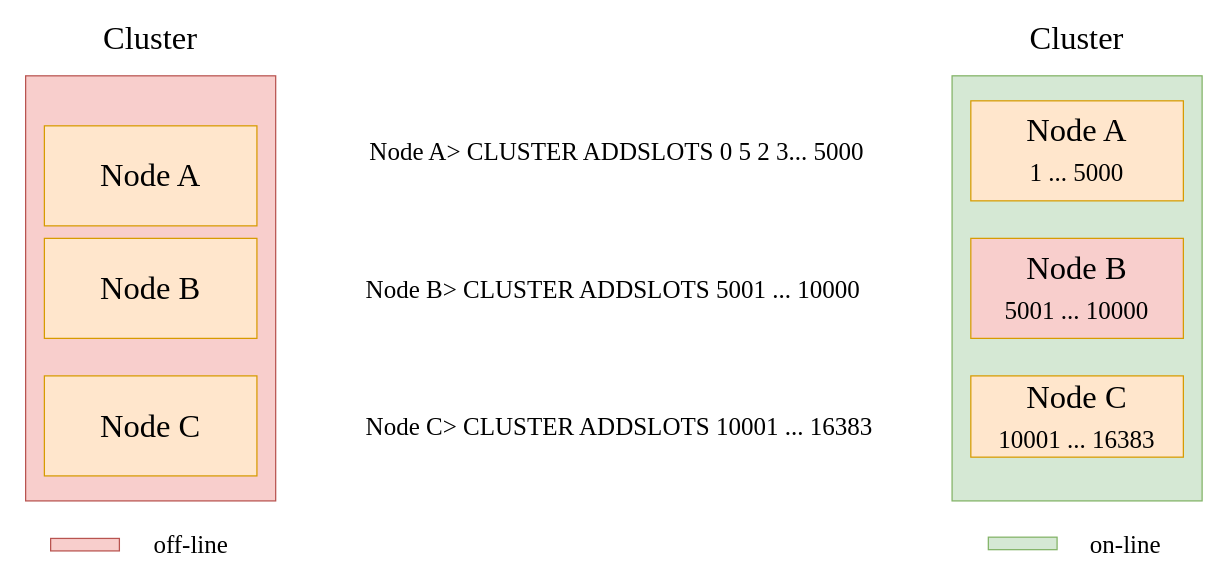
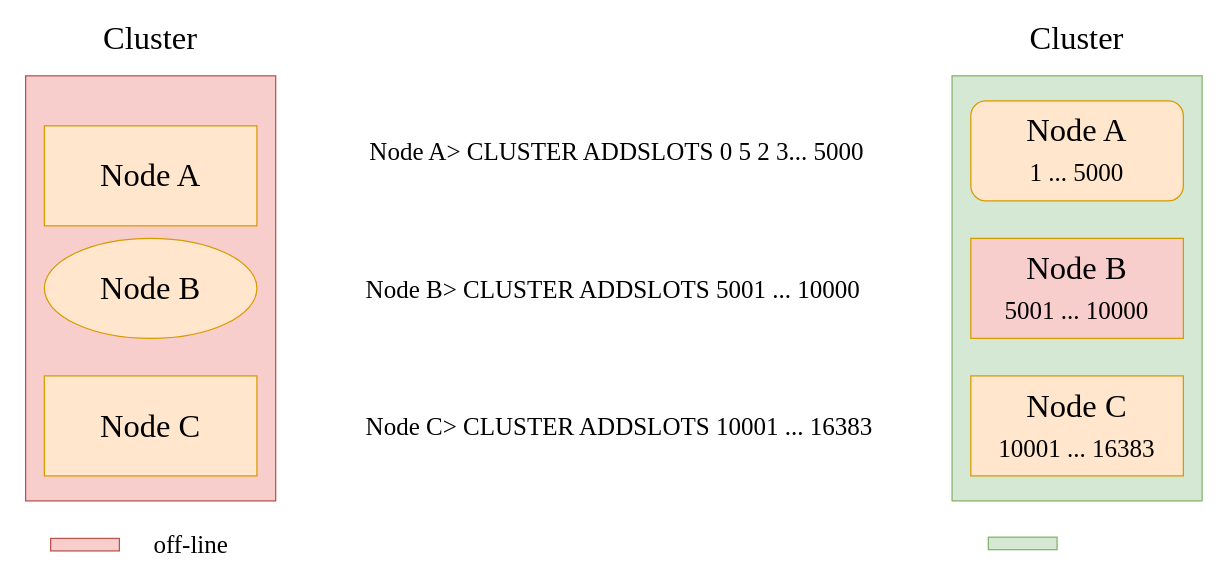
node "Node A 1 ... 5000": shape rectangle -> rounded rectangle
node "Node B": shape rectangle -> ellipse
node "Node C 10001 ... 16383": size 213x81 -> 213x100
node "on-line": removed
